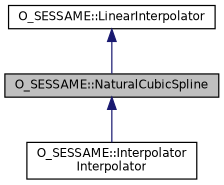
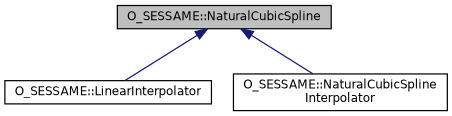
edge "O_SESSAME::NaturalCubicSpline" -> "O_SESSAME::LinearInterpolator": reversed
node "O_SESSAME::Interpolator Interpolator": label "O_SESSAME::Interpolator Interpolator" -> "O_SESSAME::NaturalCubicSpline Interpolator"
